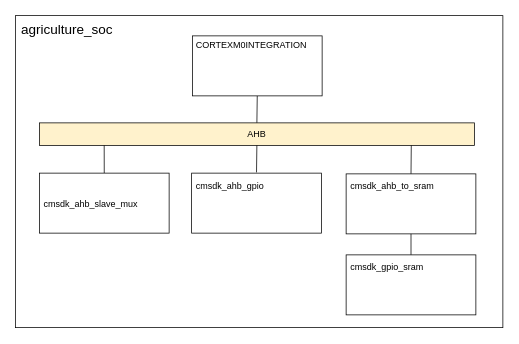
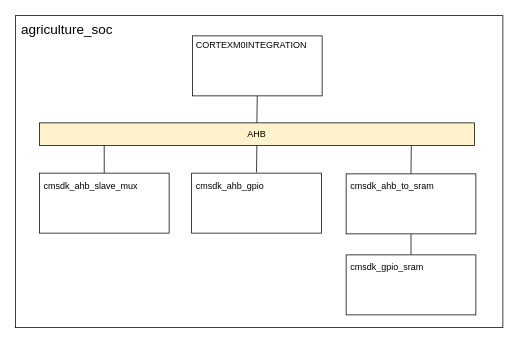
node "cmsdk_ahb_slave_mux": moved (96, 204) -> (96, 186)
